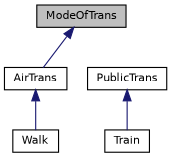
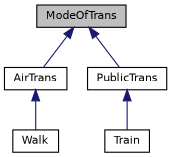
edge "PublicTrans" -> "ModeOfTrans": added
